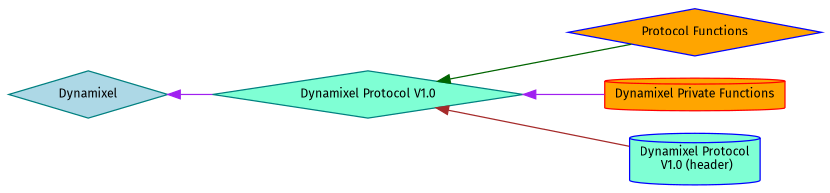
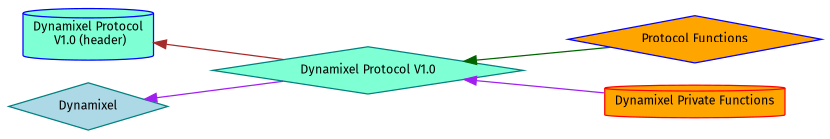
edge "Dynamixel Protocol V1.0 (header)" -> "Dynamixel Protocol V1.0": reversed
